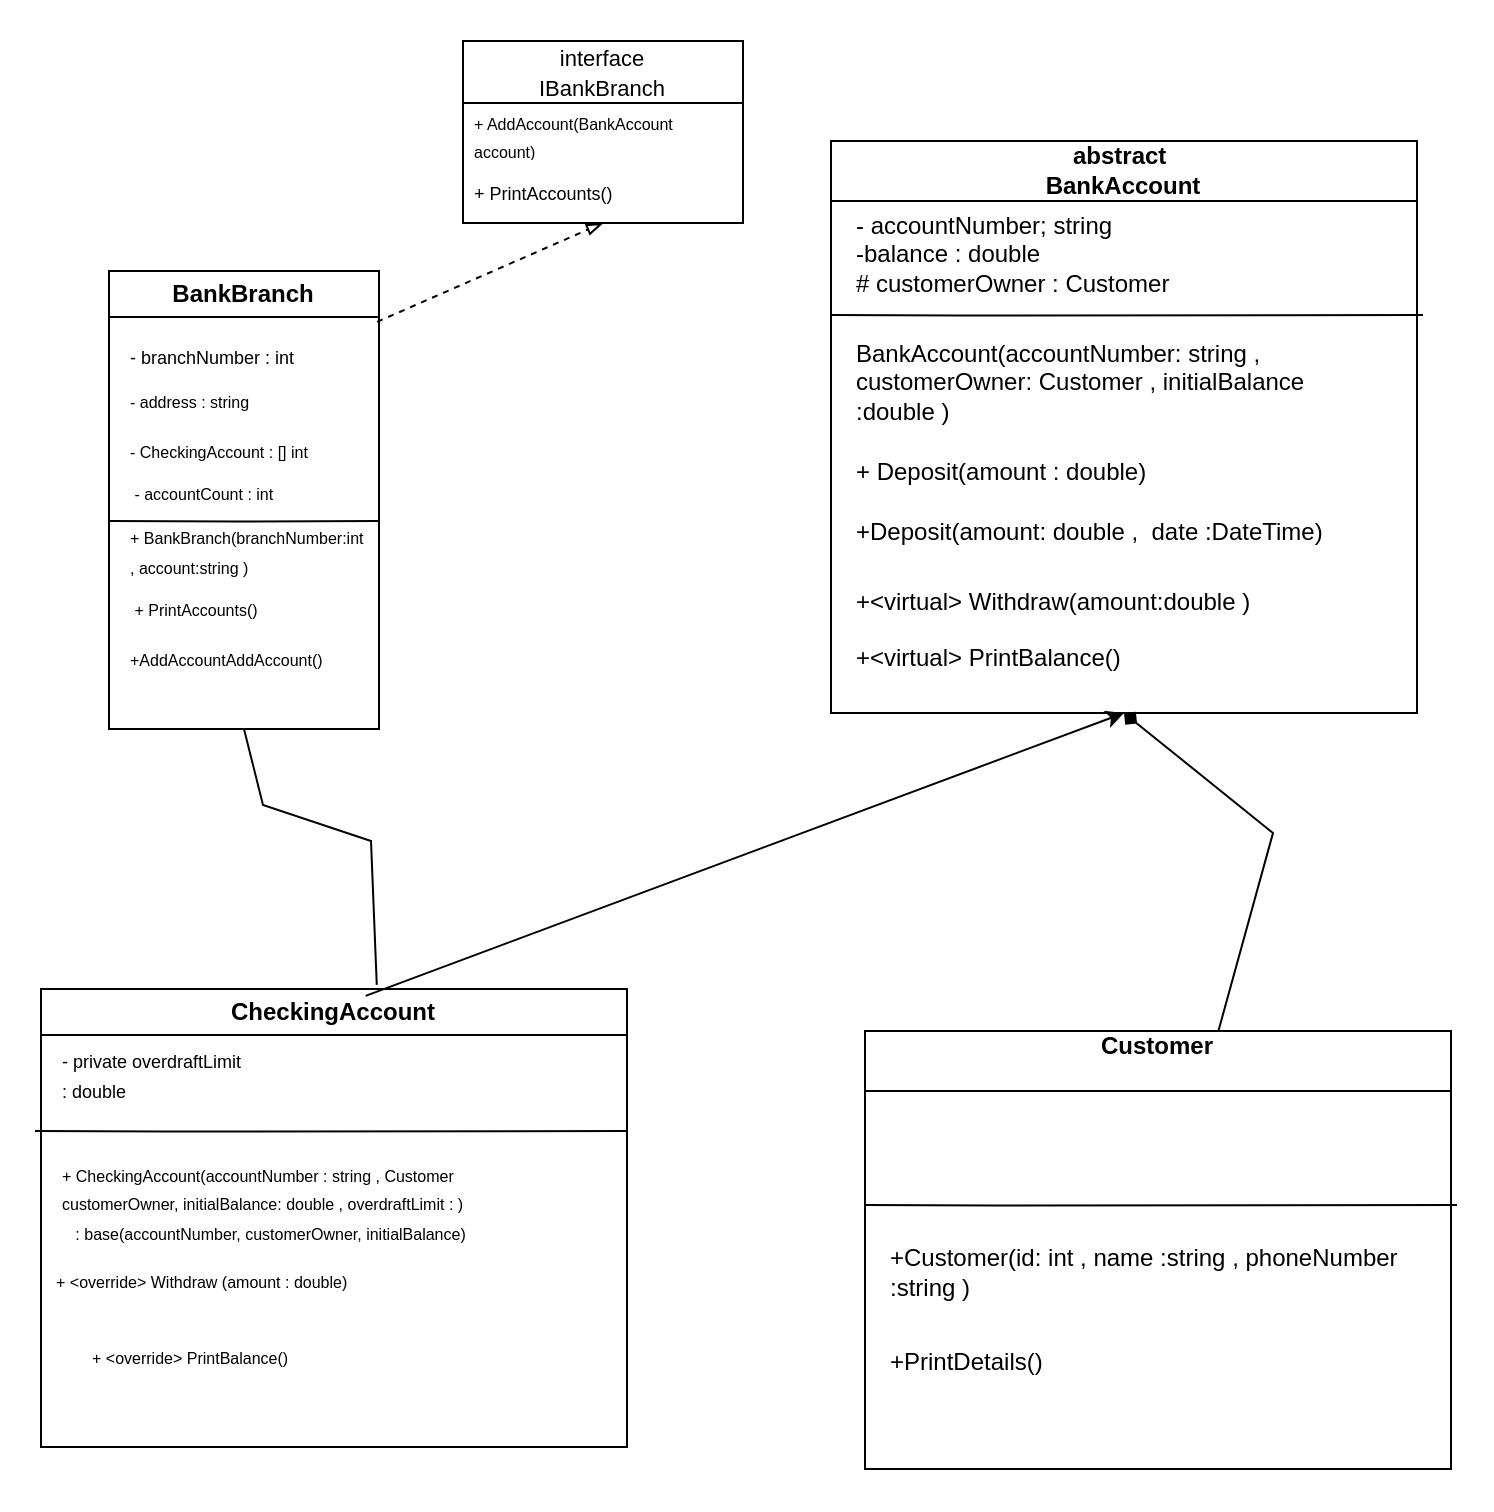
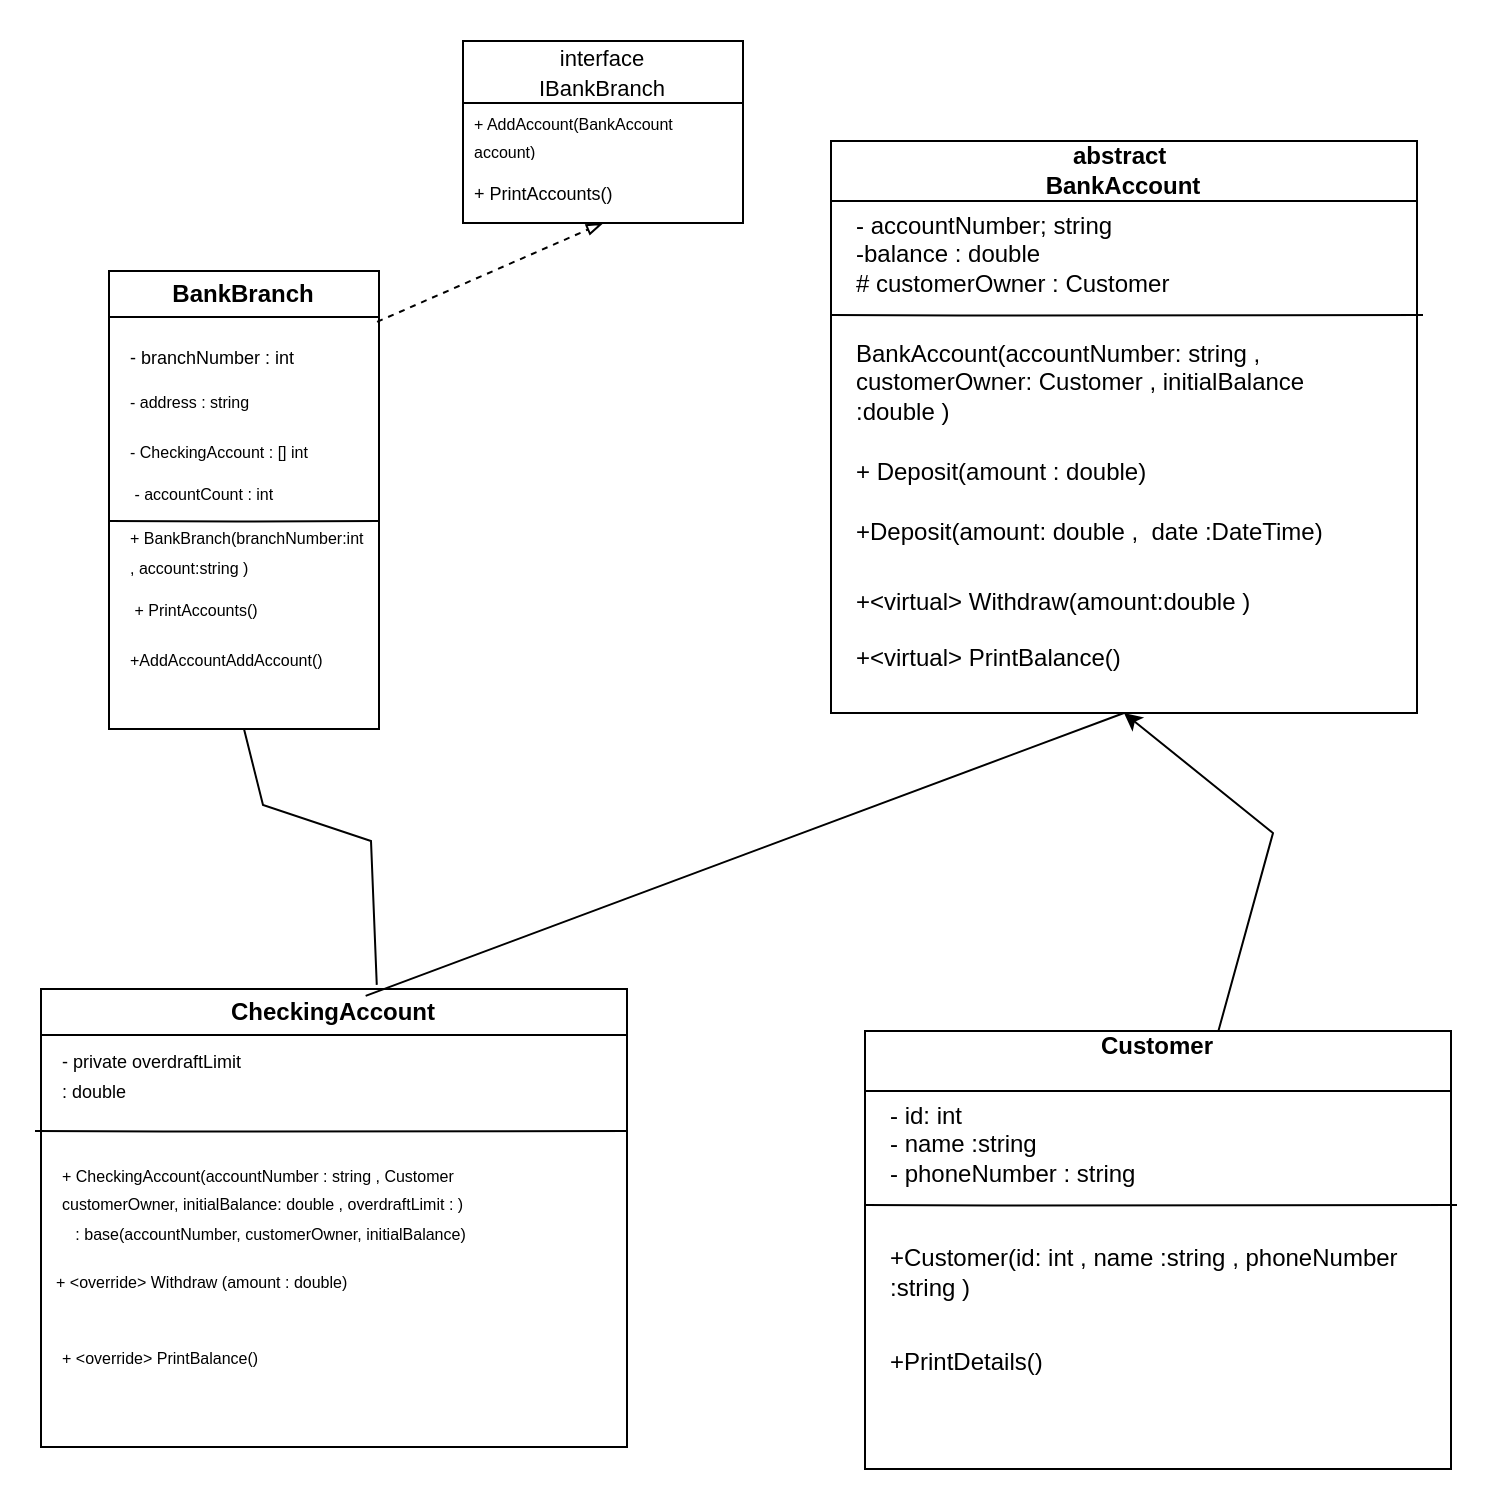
edge "CheckingAccount" -> "abstract BankAccount": arrowhead classic -> none
edge "Customer" -> "abstract BankAccount": arrowhead diamond -> classic
node "- id: int - name :string - phoneNumber : string": added
node "+ <override> PrintBalance()": moved (255, 1370) -> (225, 1370)
